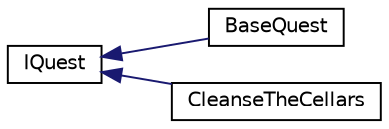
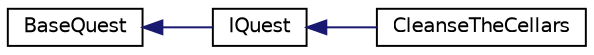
edge "BaseQuest" -> "IQuest": reversed
